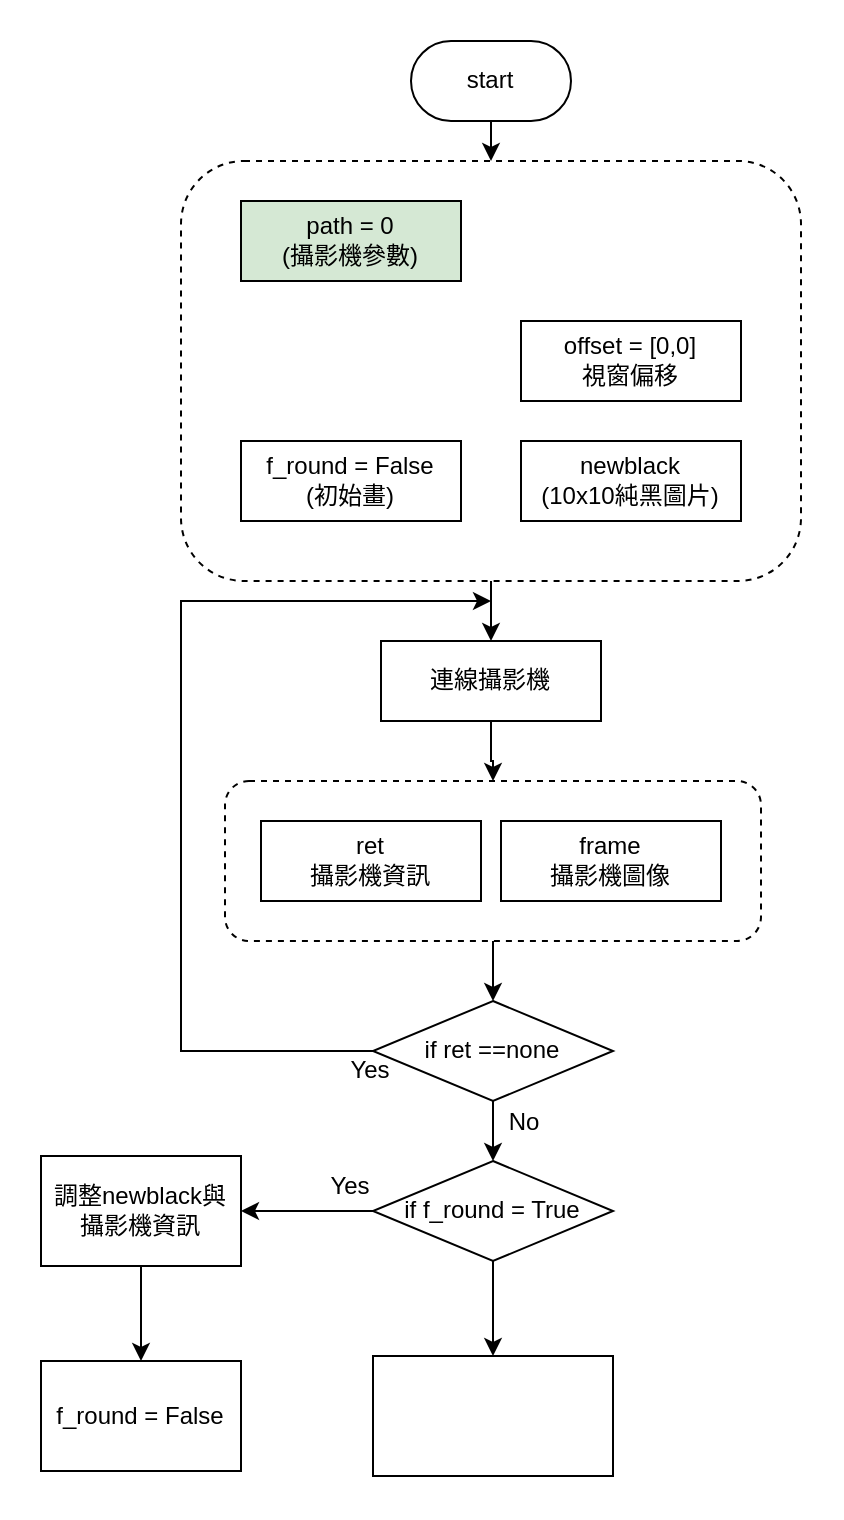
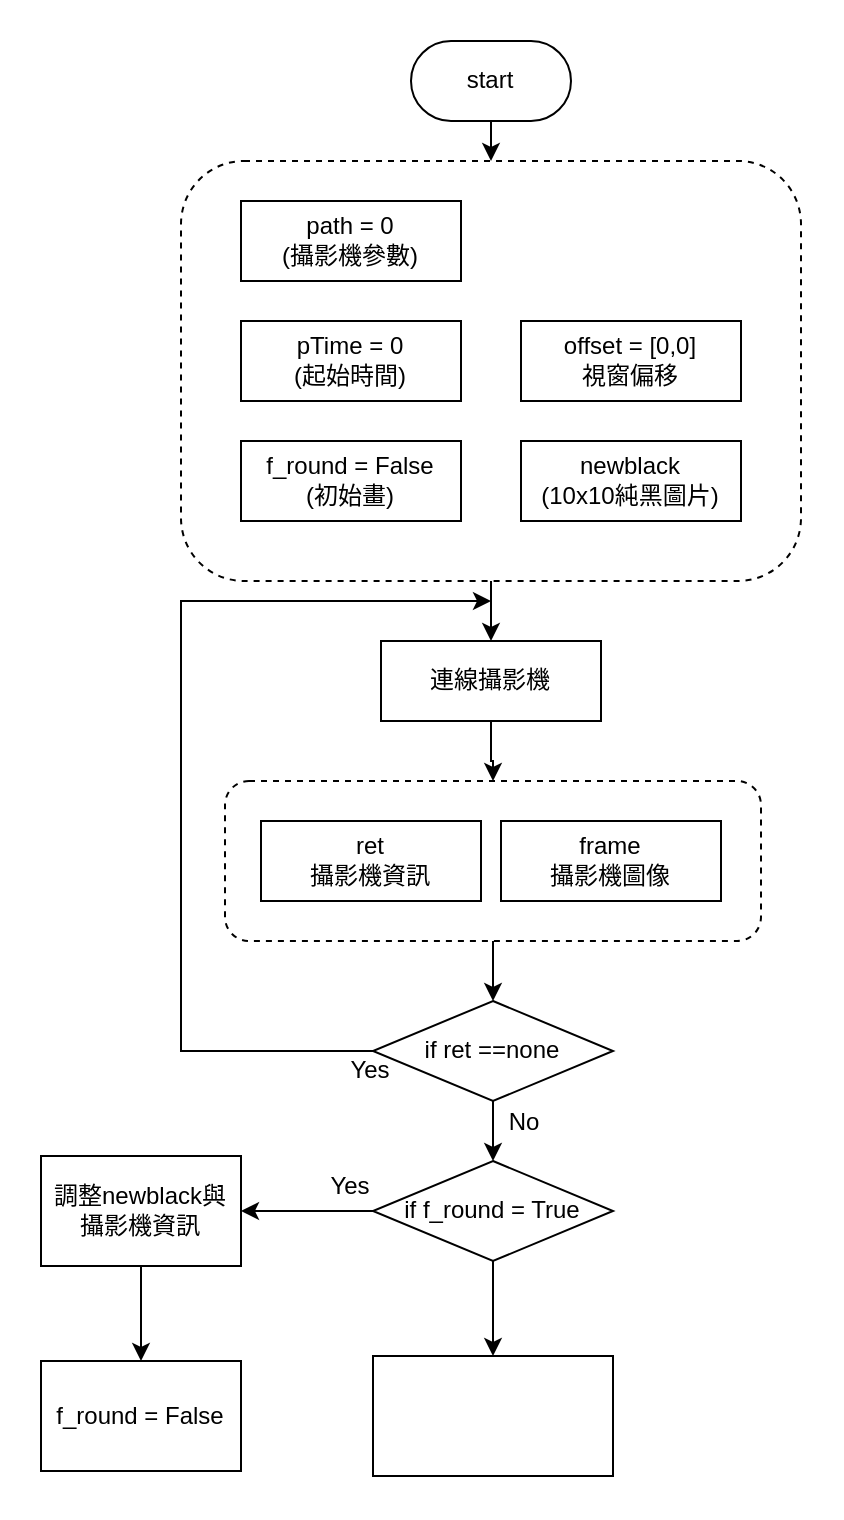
node "path = 0 (攝影機參數)": fillcolor #d5e8d4 -> #ffffff
node "pTime = 0 (起始時間)": added
